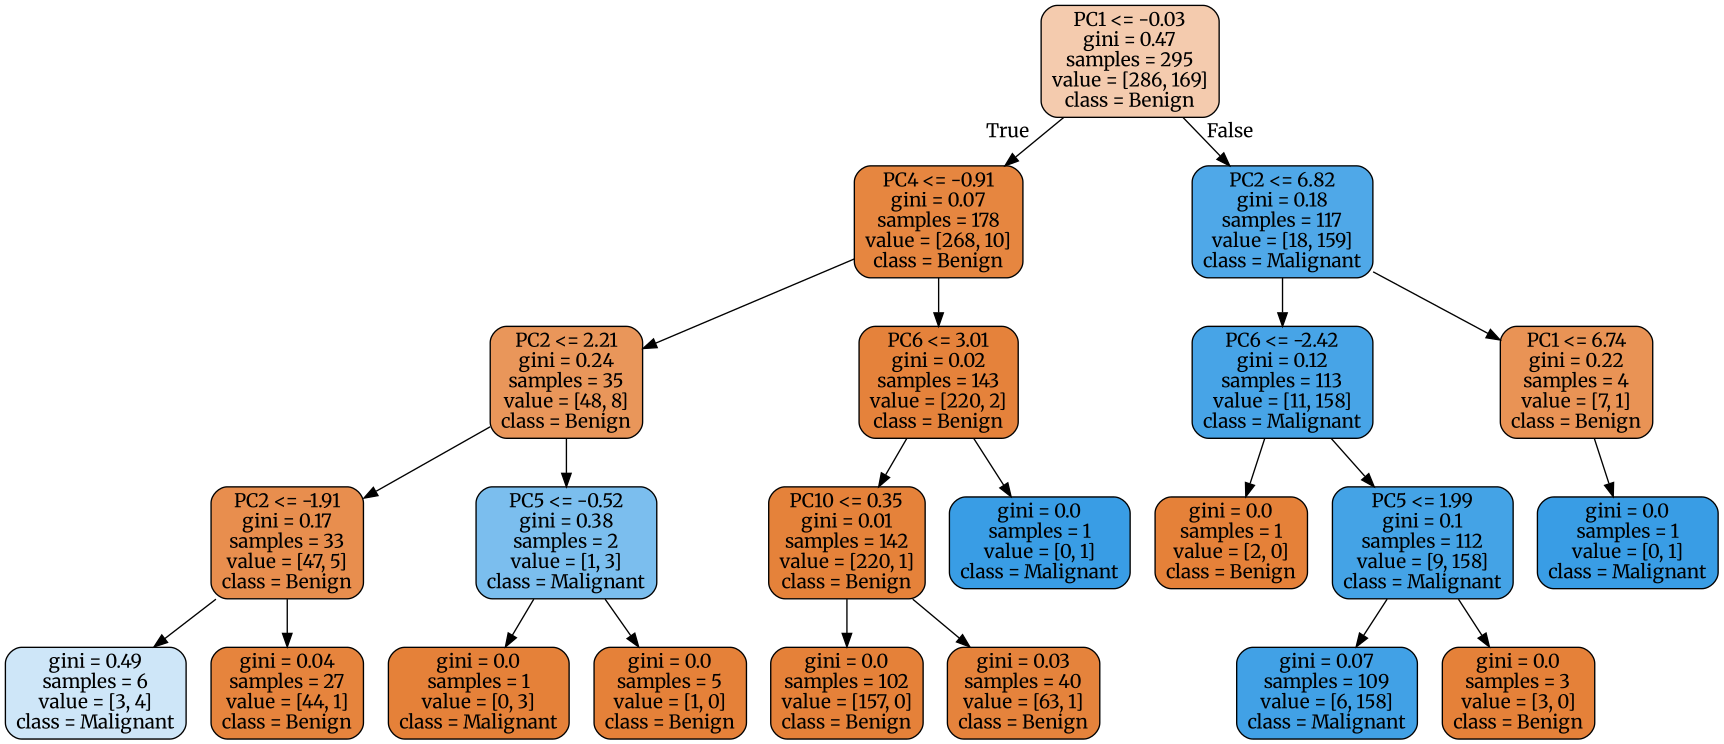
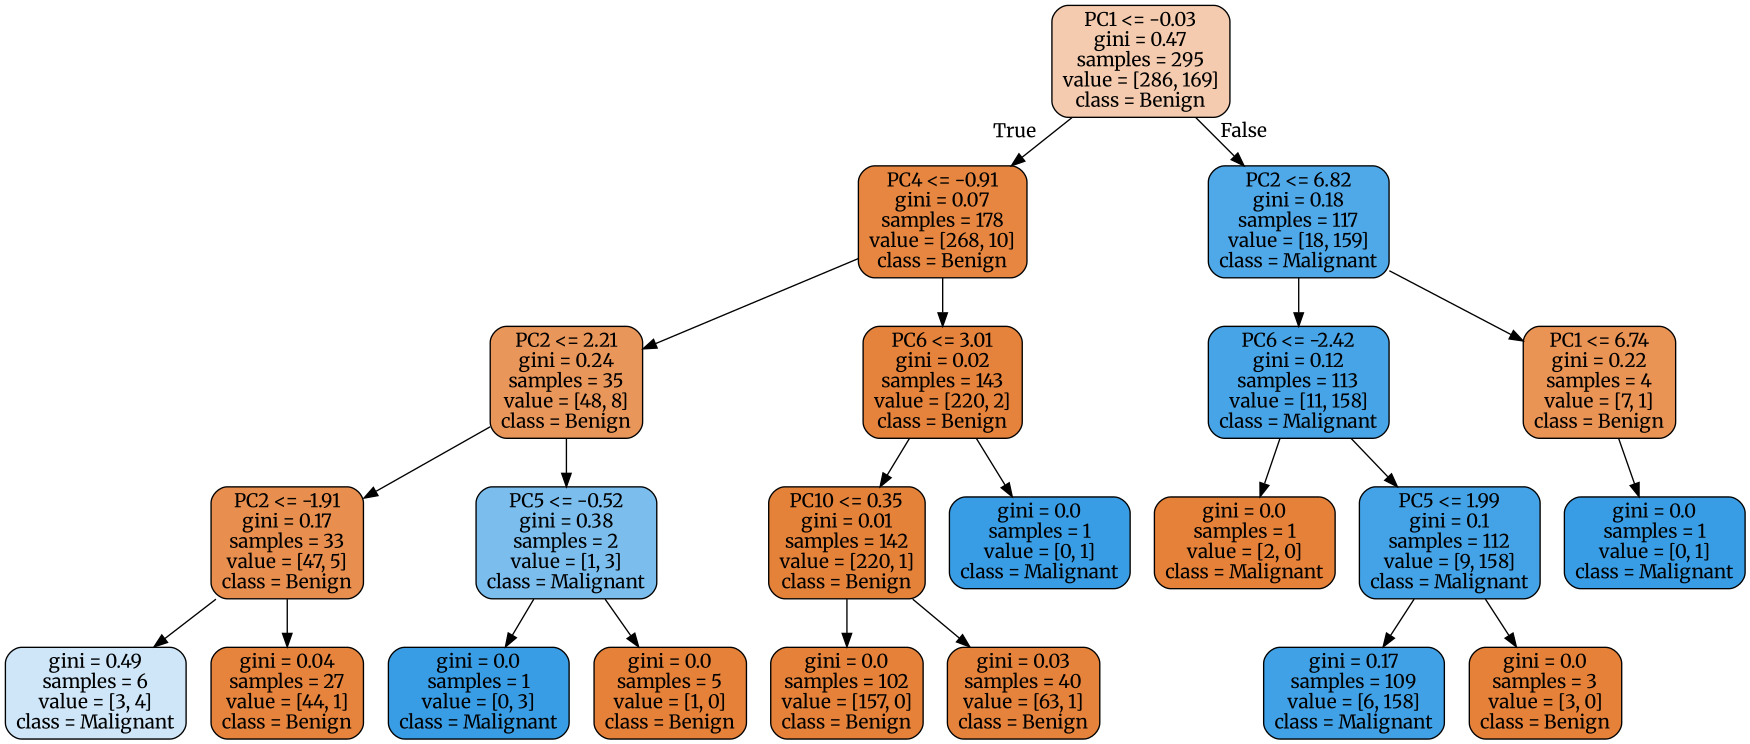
node "gini = 0.0 samples = 1 value = [2, 0] class = Benign": label "gini = 0.0 samples = 1 value = [2, 0] class = Benign" -> "gini = 0.0 samples = 1 value = [2, 0] class = Malignant"
node "gini = 0.0 samples = 1 value = [0, 3] class = Malignant": fillcolor #e58139 -> #399de5
node "gini = 0.07 samples = 109 value = [6, 158] class = Malignant": label "gini = 0.07 samples = 109 value = [6, 158] class = Malignant" -> "gini = 0.17 samples = 109 value = [6, 158] class = Malignant"
